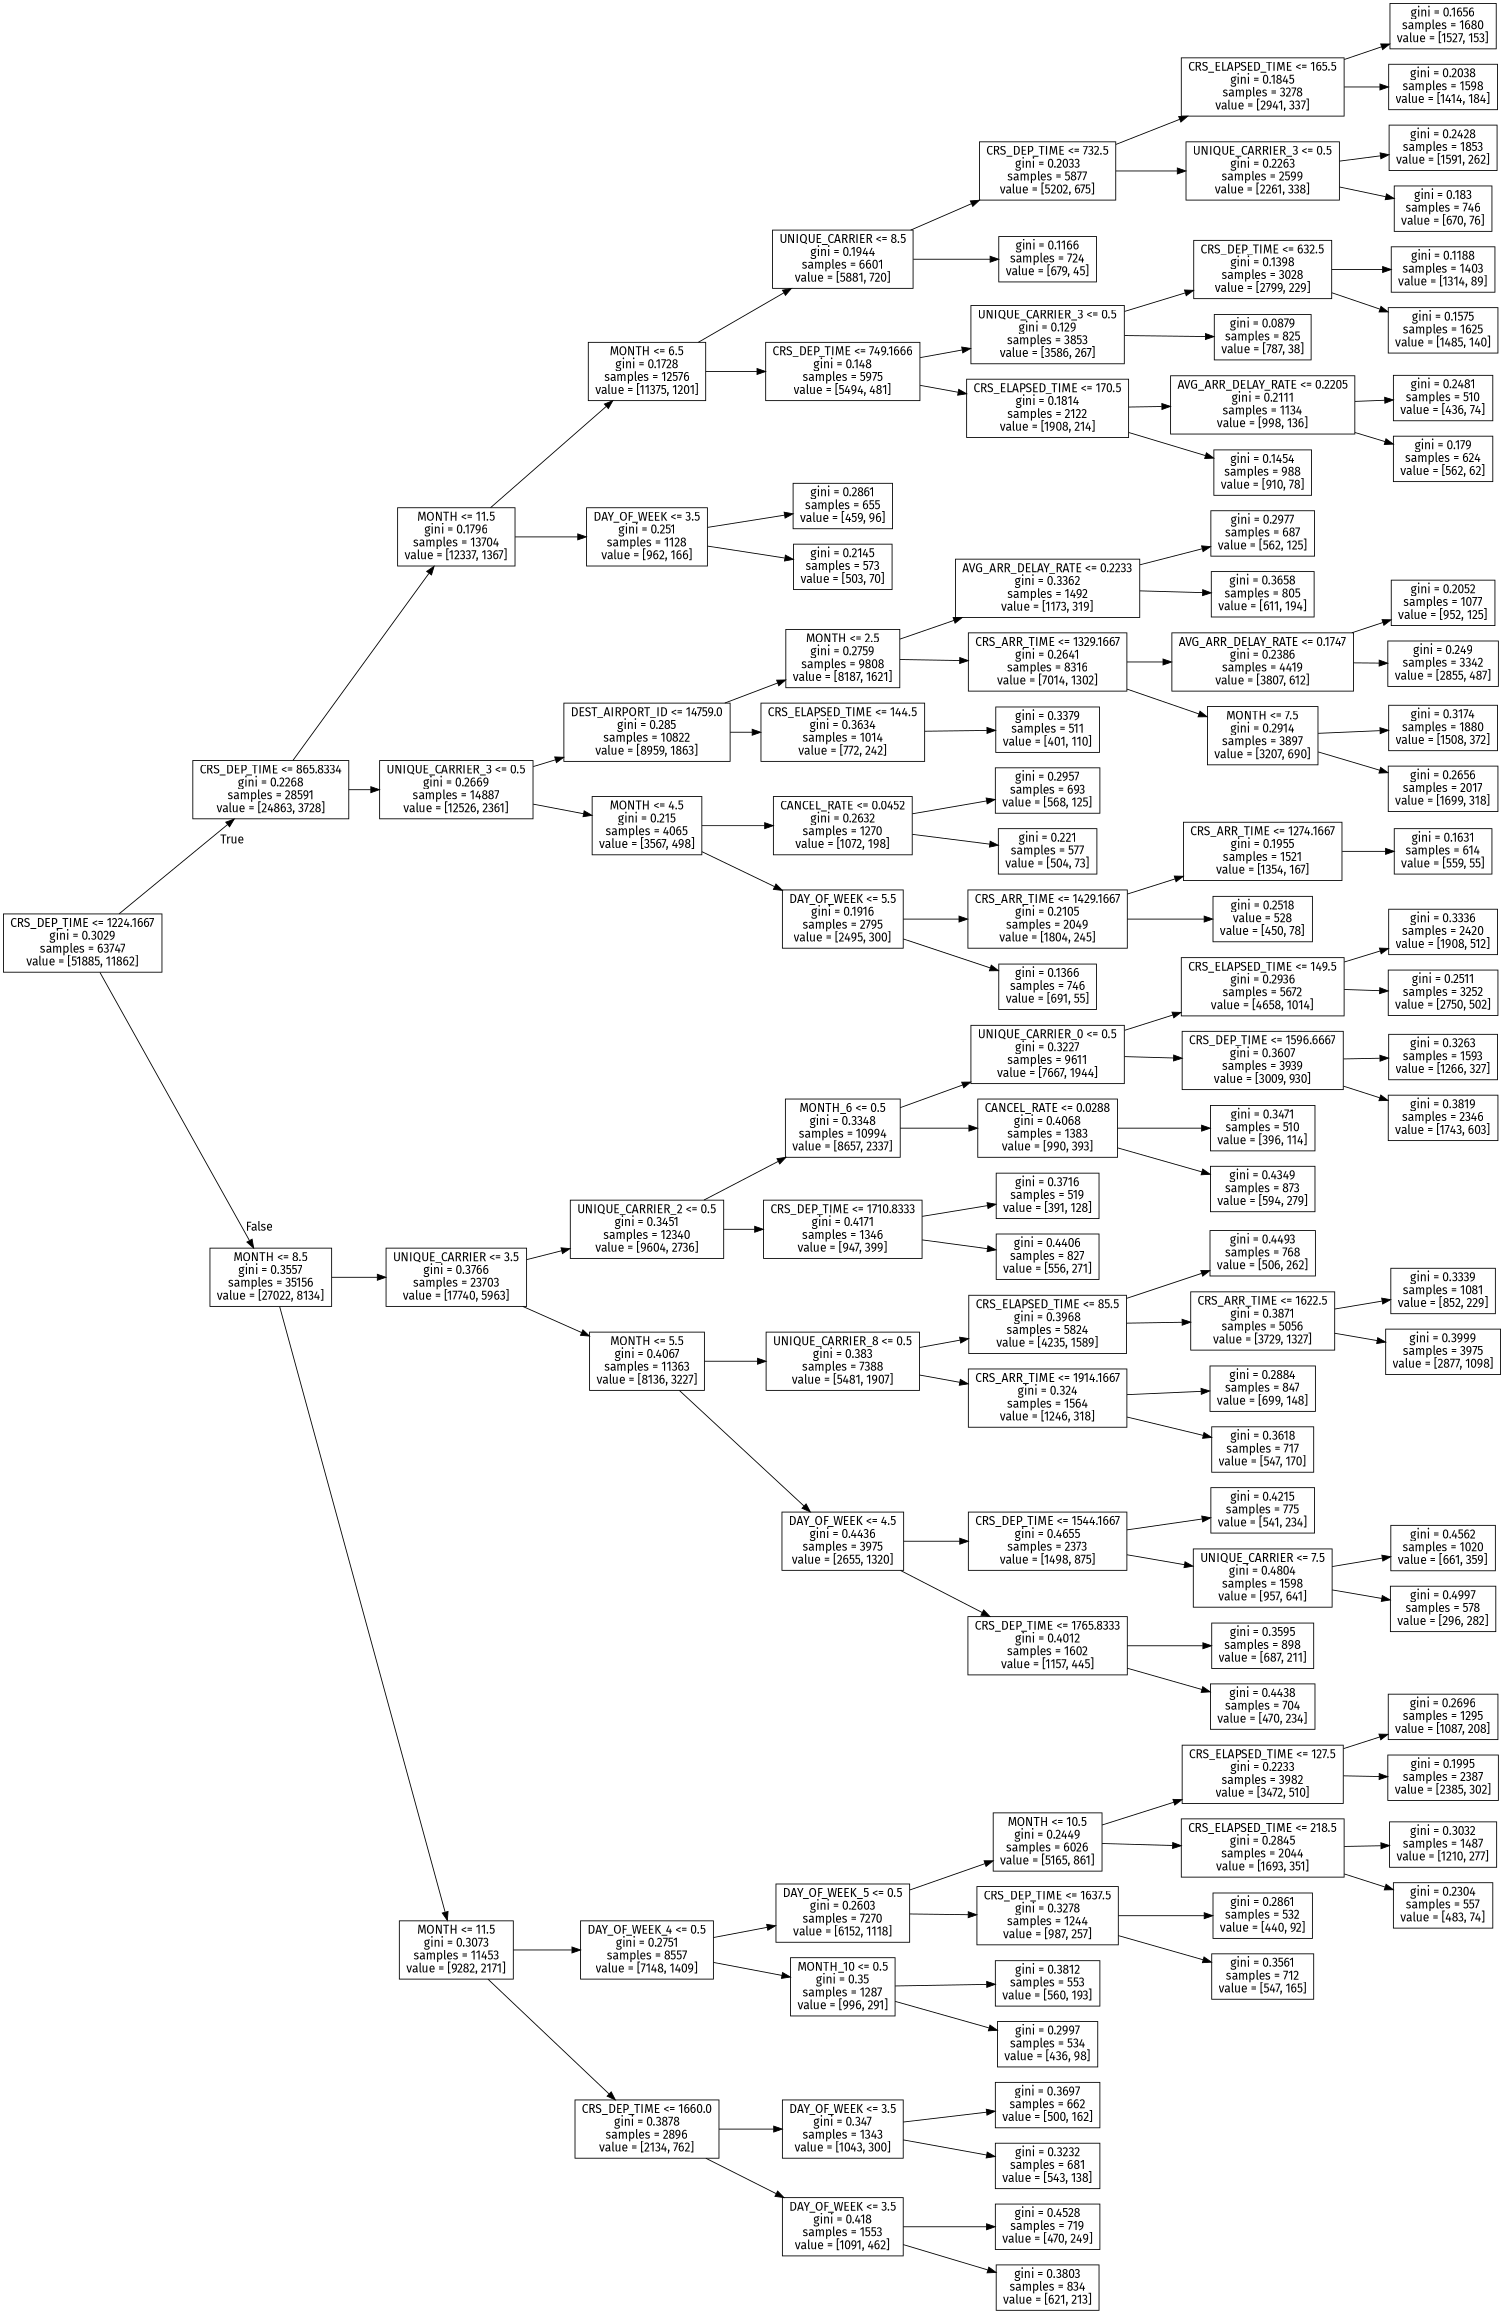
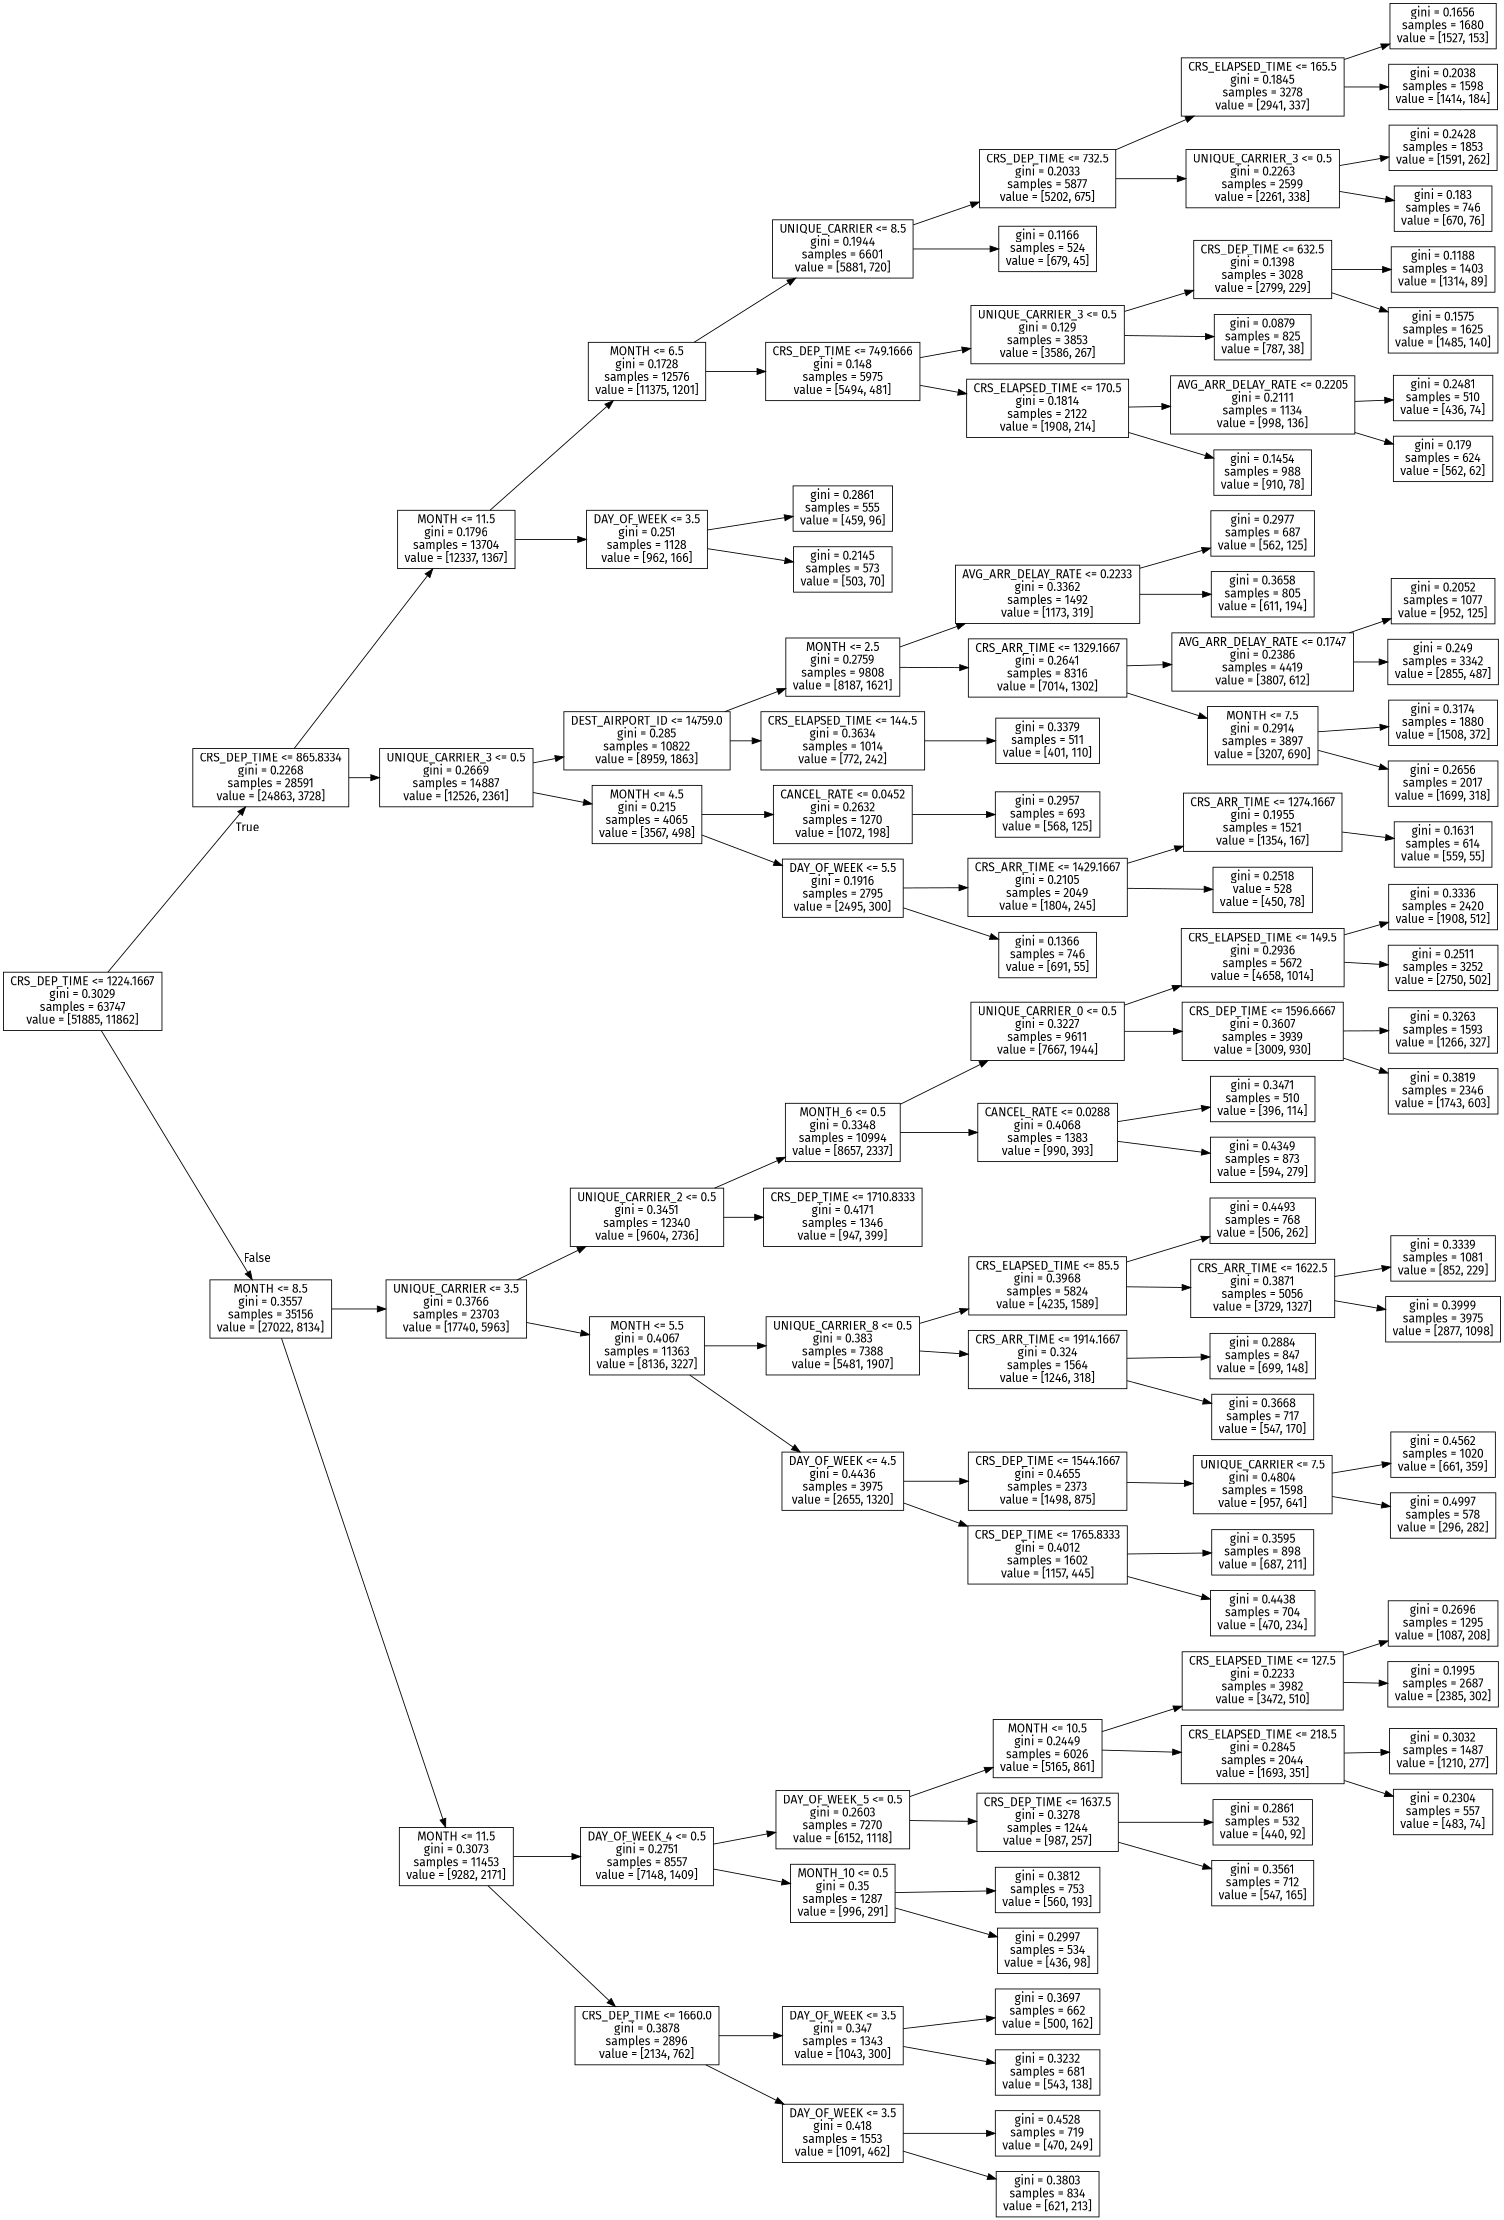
node "gini = 0.1166 samples = 724 value = [679, 45]": label "gini = 0.1166 samples = 724 value = [679, 45]" -> "gini = 0.1166 samples = 524 value = [679, 45]"
node "gini = 0.2861 samples = 655 value = [459, 96]": label "gini = 0.2861 samples = 655 value = [459, 96]" -> "gini = 0.2861 samples = 555 value = [459, 96]"
node "gini = 0.221 samples = 577 value = [504, 73]": removed
node "gini = 0.3716 samples = 519 value = [391, 128]": removed
node "gini = 0.4406 samples = 827 value = [556, 271]": removed
node "gini = 0.3618 samples = 717 value = [547, 170]": label "gini = 0.3618 samples = 717 value = [547, 170]" -> "gini = 0.3668 samples = 717 value = [547, 170]"
node "gini = 0.4215 samples = 775 value = [541, 234]": removed
node "gini = 0.1995 samples = 2387 value = [2385, 302]": label "gini = 0.1995 samples = 2387 value = [2385, 302]" -> "gini = 0.1995 samples = 2687 value = [2385, 302]"
node "gini = 0.3812 samples = 553 value = [560, 193]": label "gini = 0.3812 samples = 553 value = [560, 193]" -> "gini = 0.3812 samples = 753 value = [560, 193]"
